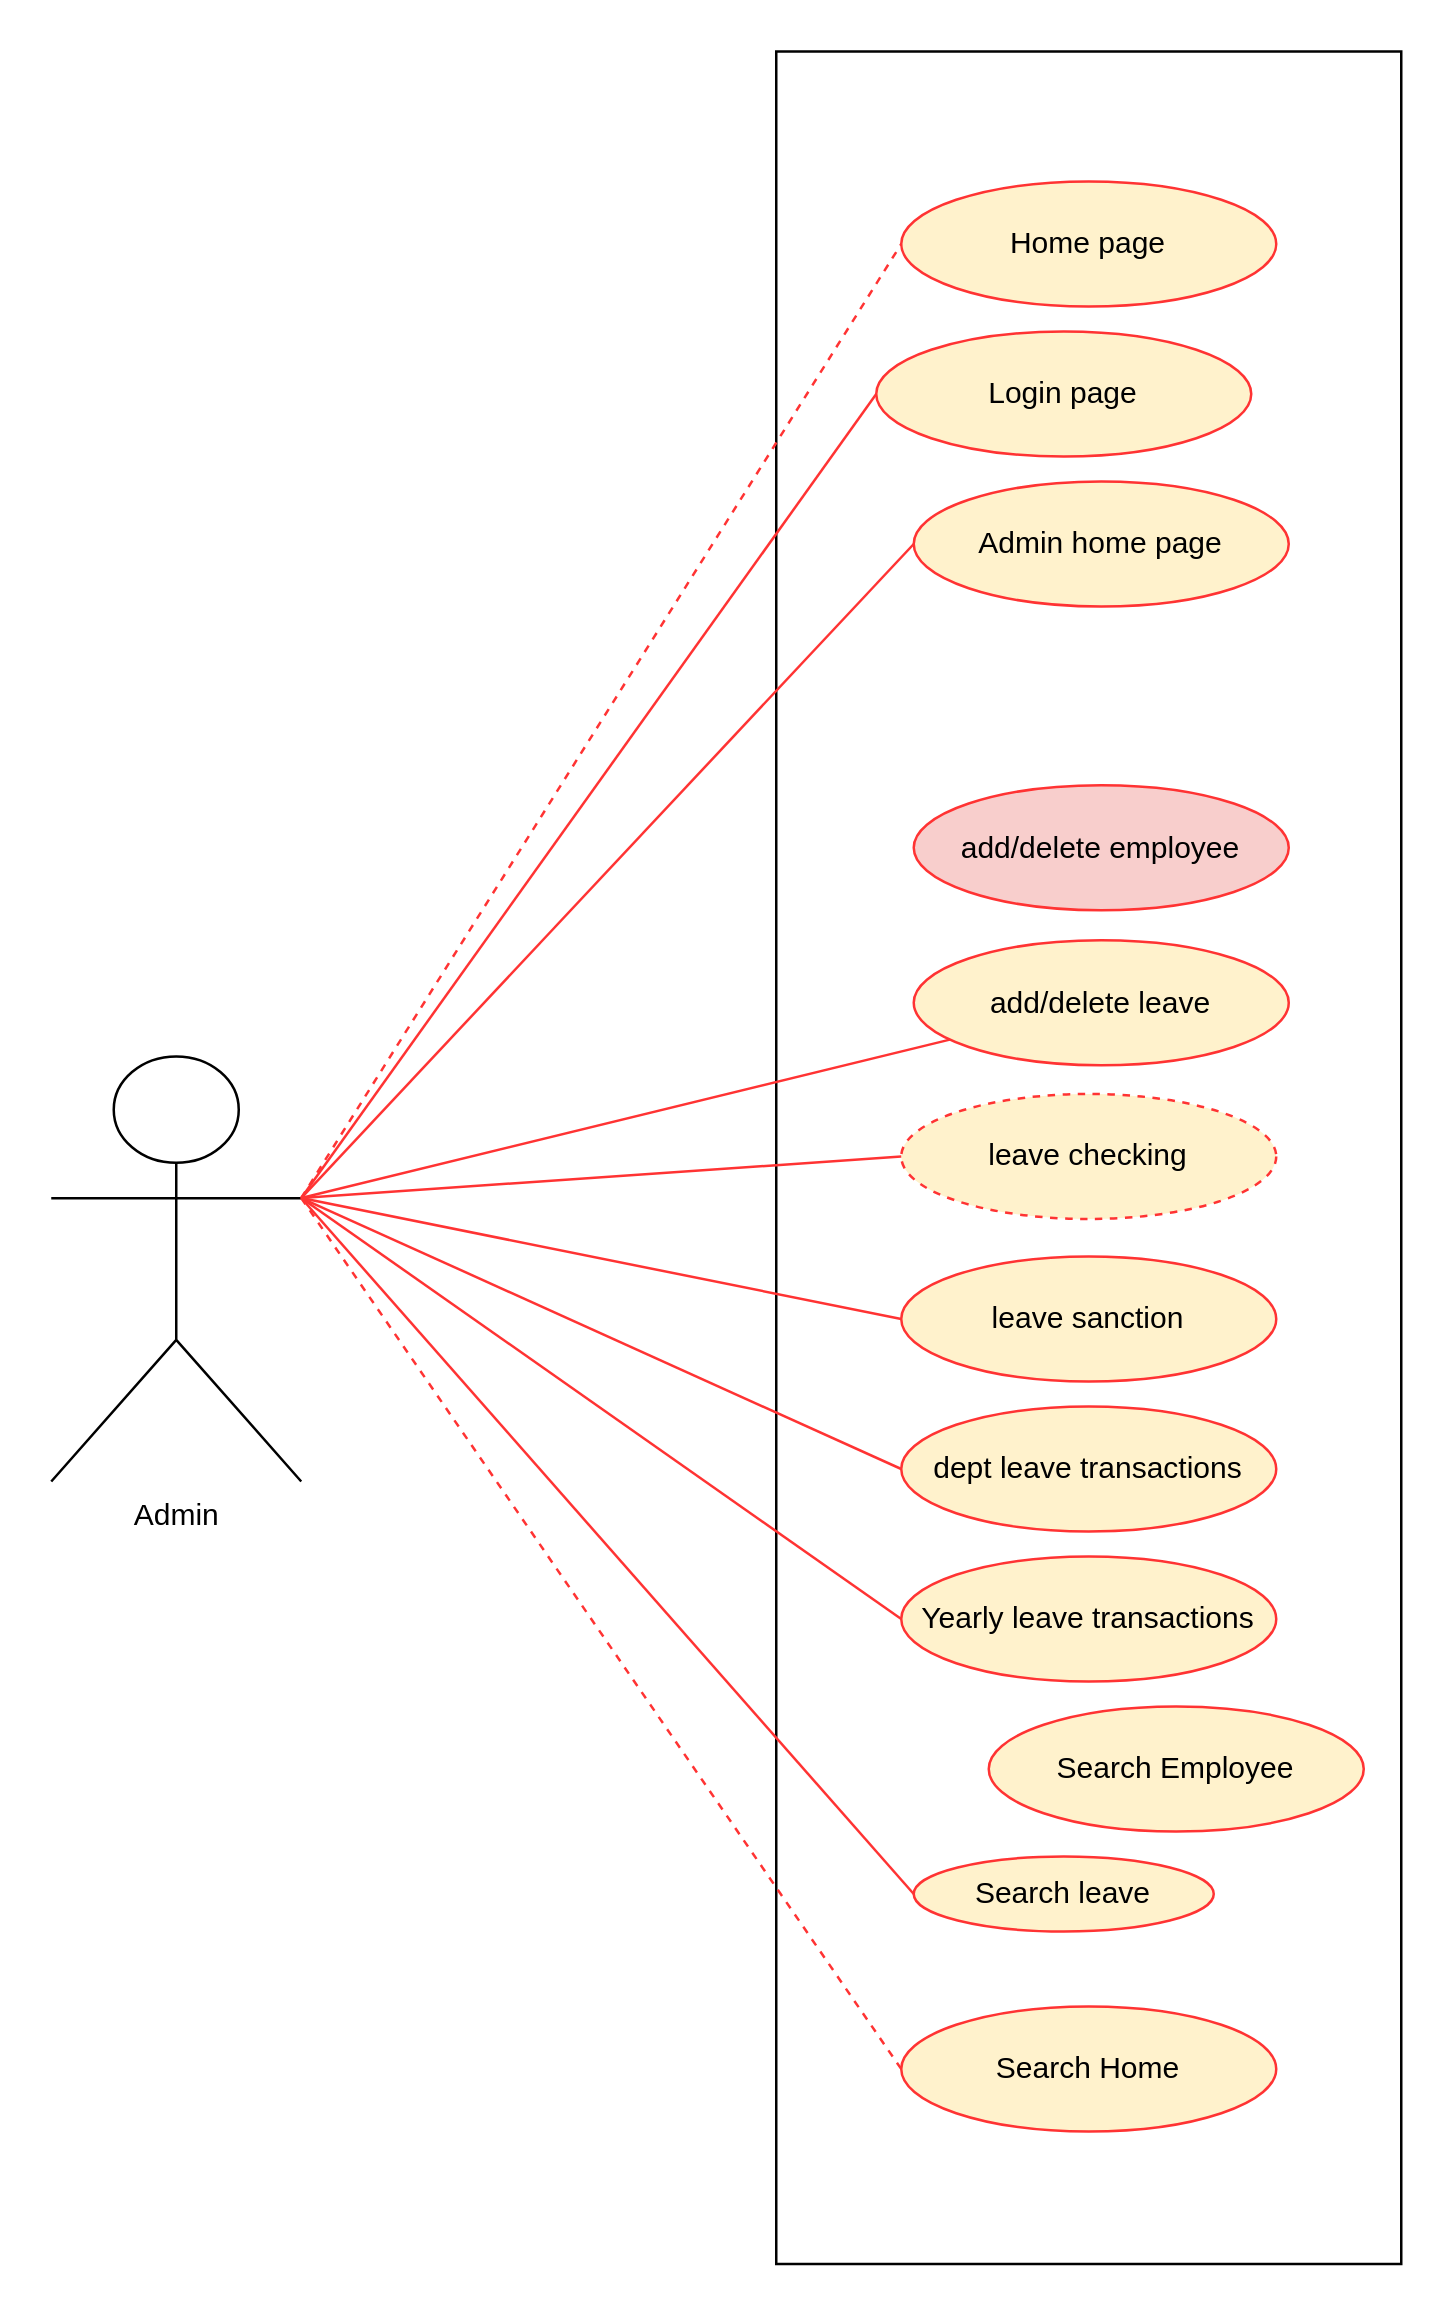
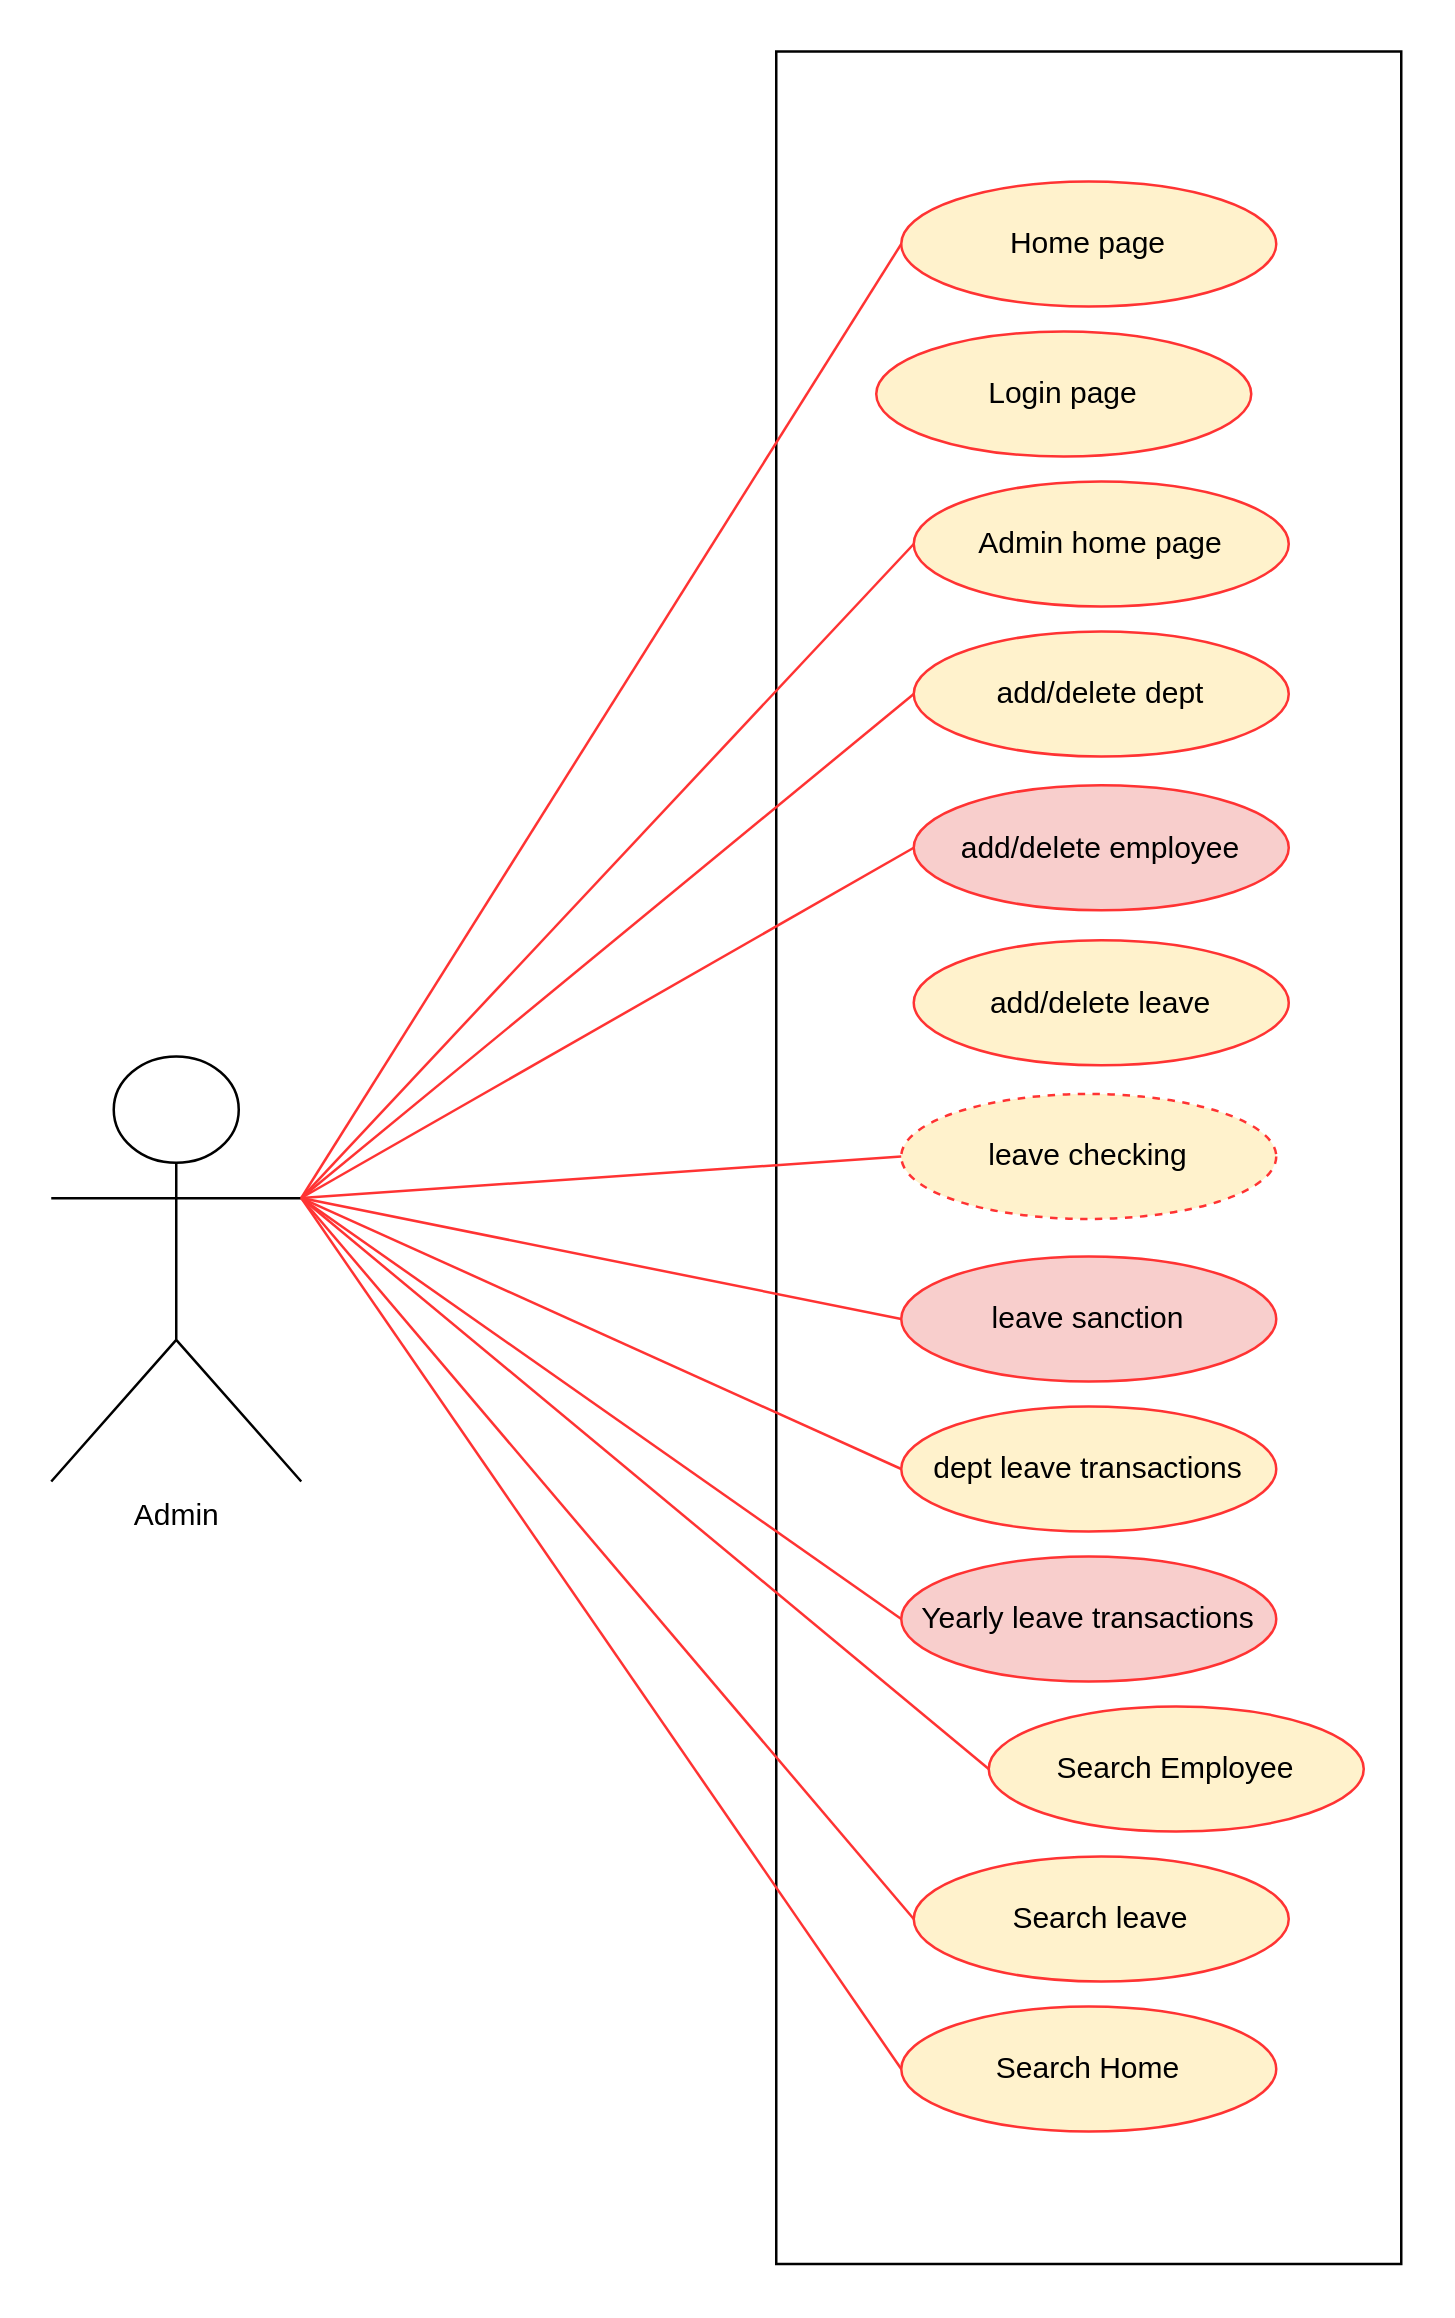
edge "Home page" -- "Admin": style dashed -> solid
node "add/delete dept": added
edge "Login page" -- "Admin": removed
edge "add/delete dept" -- "Admin": added
edge "add/delete leave" -- "Admin": now "add/delete employee" -- "Admin"
node "leave sanction": fillcolor #fff2cc -> #f8cecc
edge "Admin" -- "Search Employee": added
node "Yearly leave transactions": fillcolor #fff2cc -> #f8cecc
edge "Admin" -- "Search Home": style dashed -> solid
node "Search leave": size 300x75 -> 375x125
